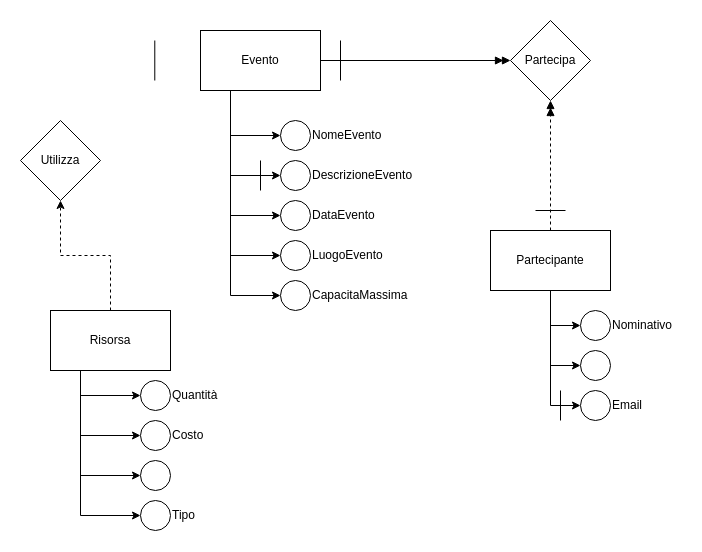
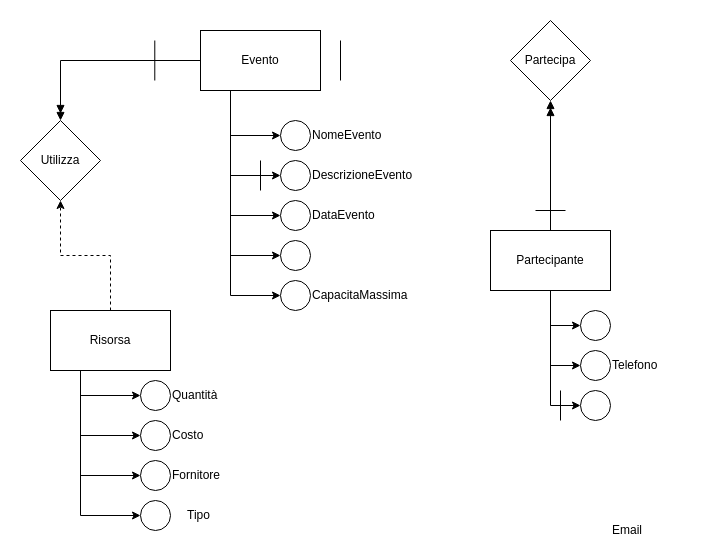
edge "Evento" -> "Utilizza": added
edge "Evento" -> "Partecipa": removed
edge "Partecipante" -> "Partecipa": style dashed -> solid
node "LuogoEvento": removed
node "Nominativo": removed
node "Telefono": added
node "Email": moved (646, 406) -> (646, 531)
node "Fornitore": added
node "Tipo": moved (201, 516) -> (216, 516)
